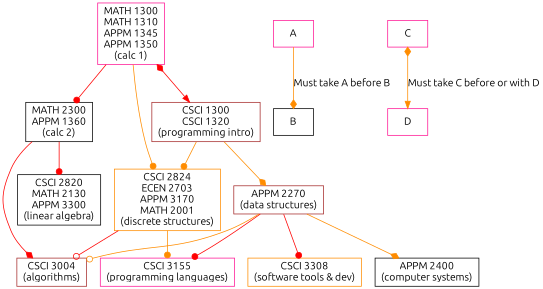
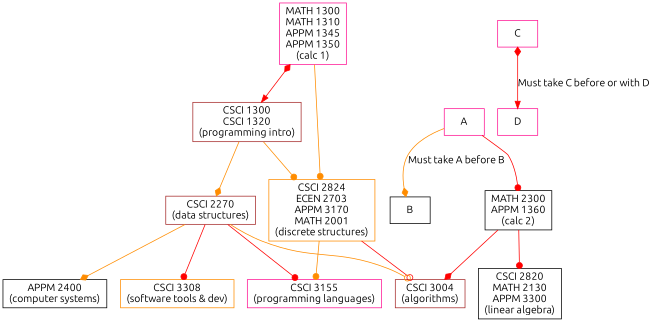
edge "C" -- "D": color darkorange -> red
edge "MATH 1300 MATH 1310 APPM 1345 APPM 1350 (calc 1)" -> "MATH 2300 APPM 1360 (calc 2)": now "A" -> "MATH 2300 APPM 1360 (calc 2)"
node "APPM 2270 (data structures)": label "APPM 2270 (data structures)" -> "CSCI 2270 (data structures)"
